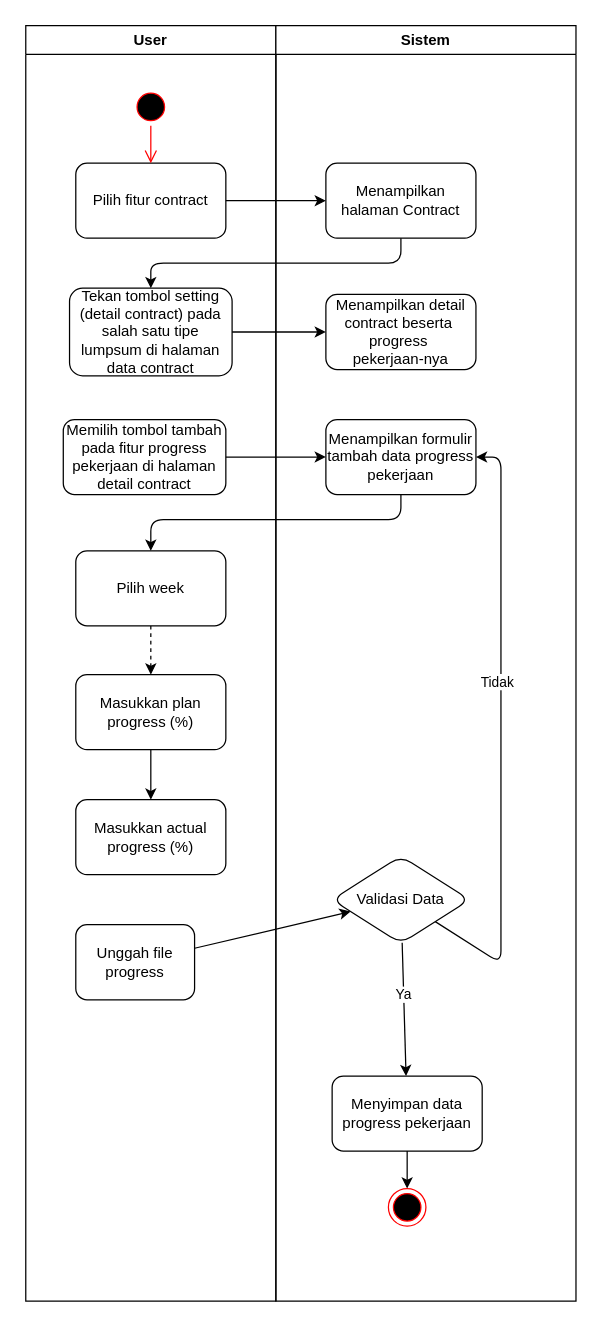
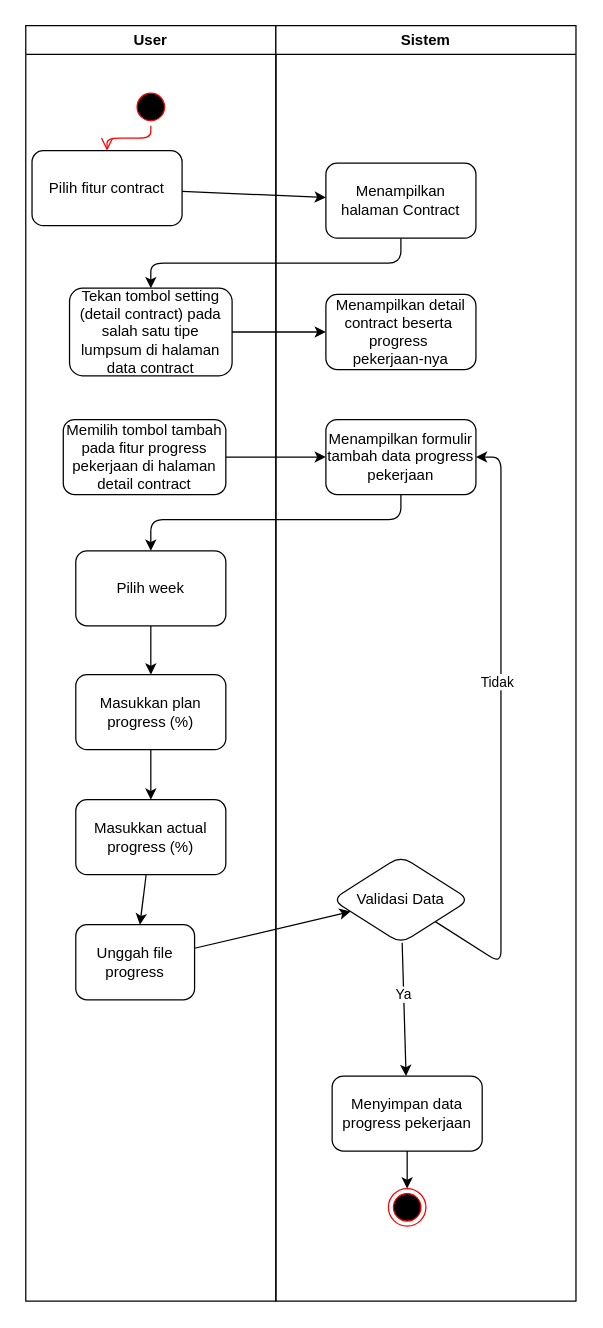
node "Pilih fitur contract": moved (151, 201) -> (107, 188)
edge "Pilih week" -> "Masukkan plan progress (%)": style dashed -> solid
edge "Masukkan actual progress (%)" -> "Unggah file progress": added
